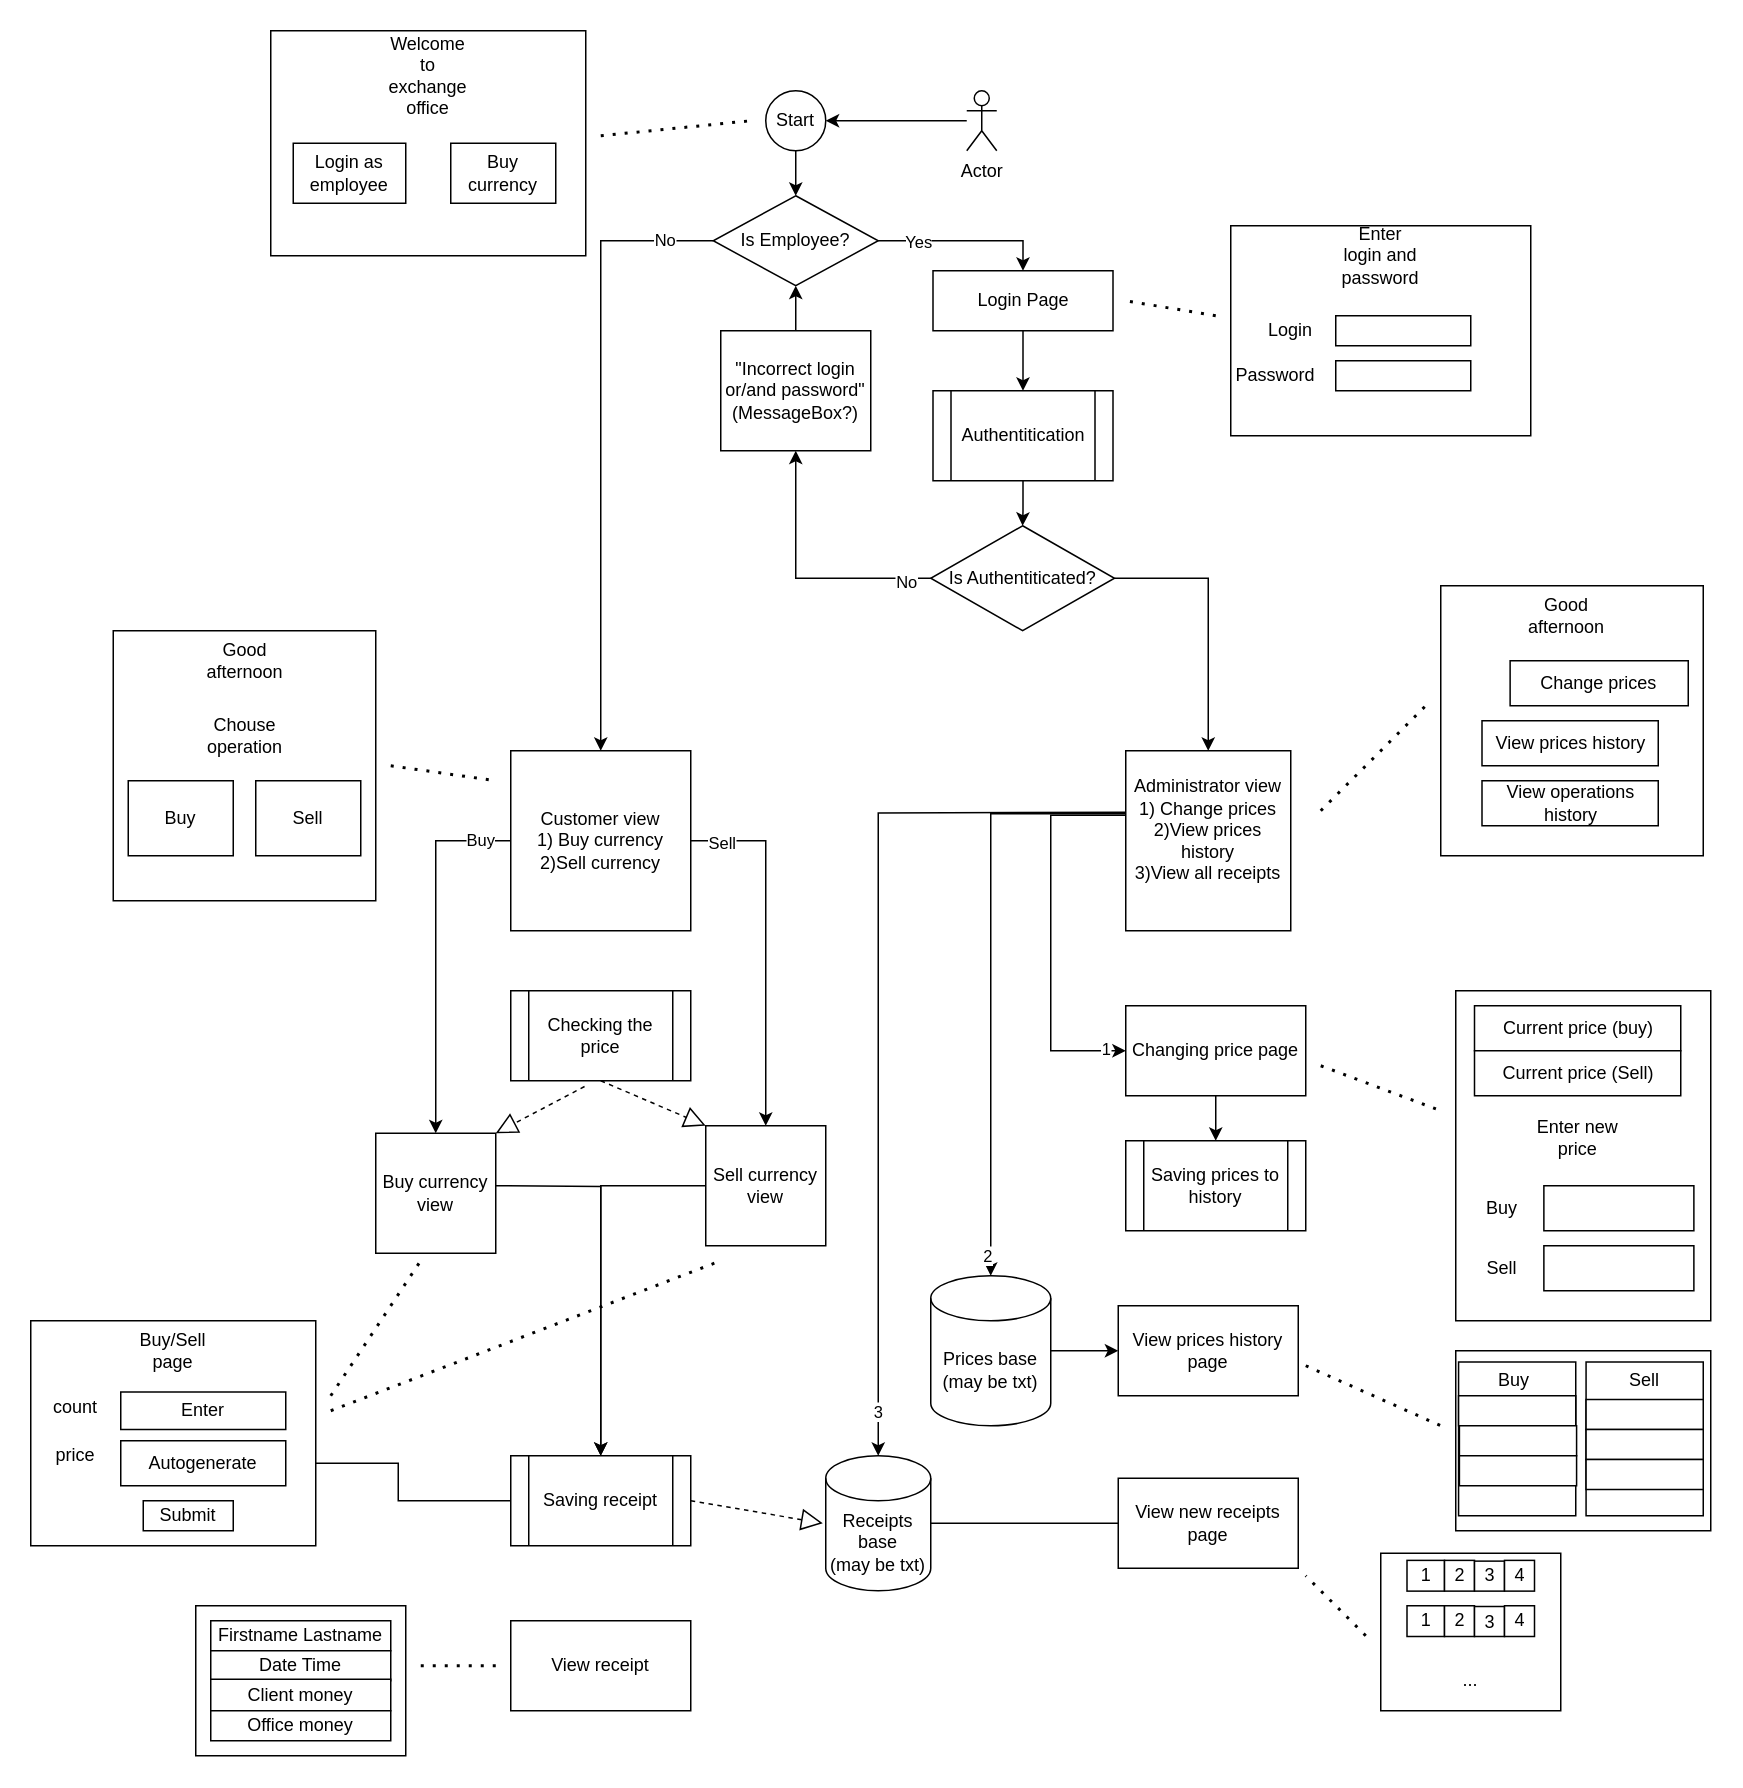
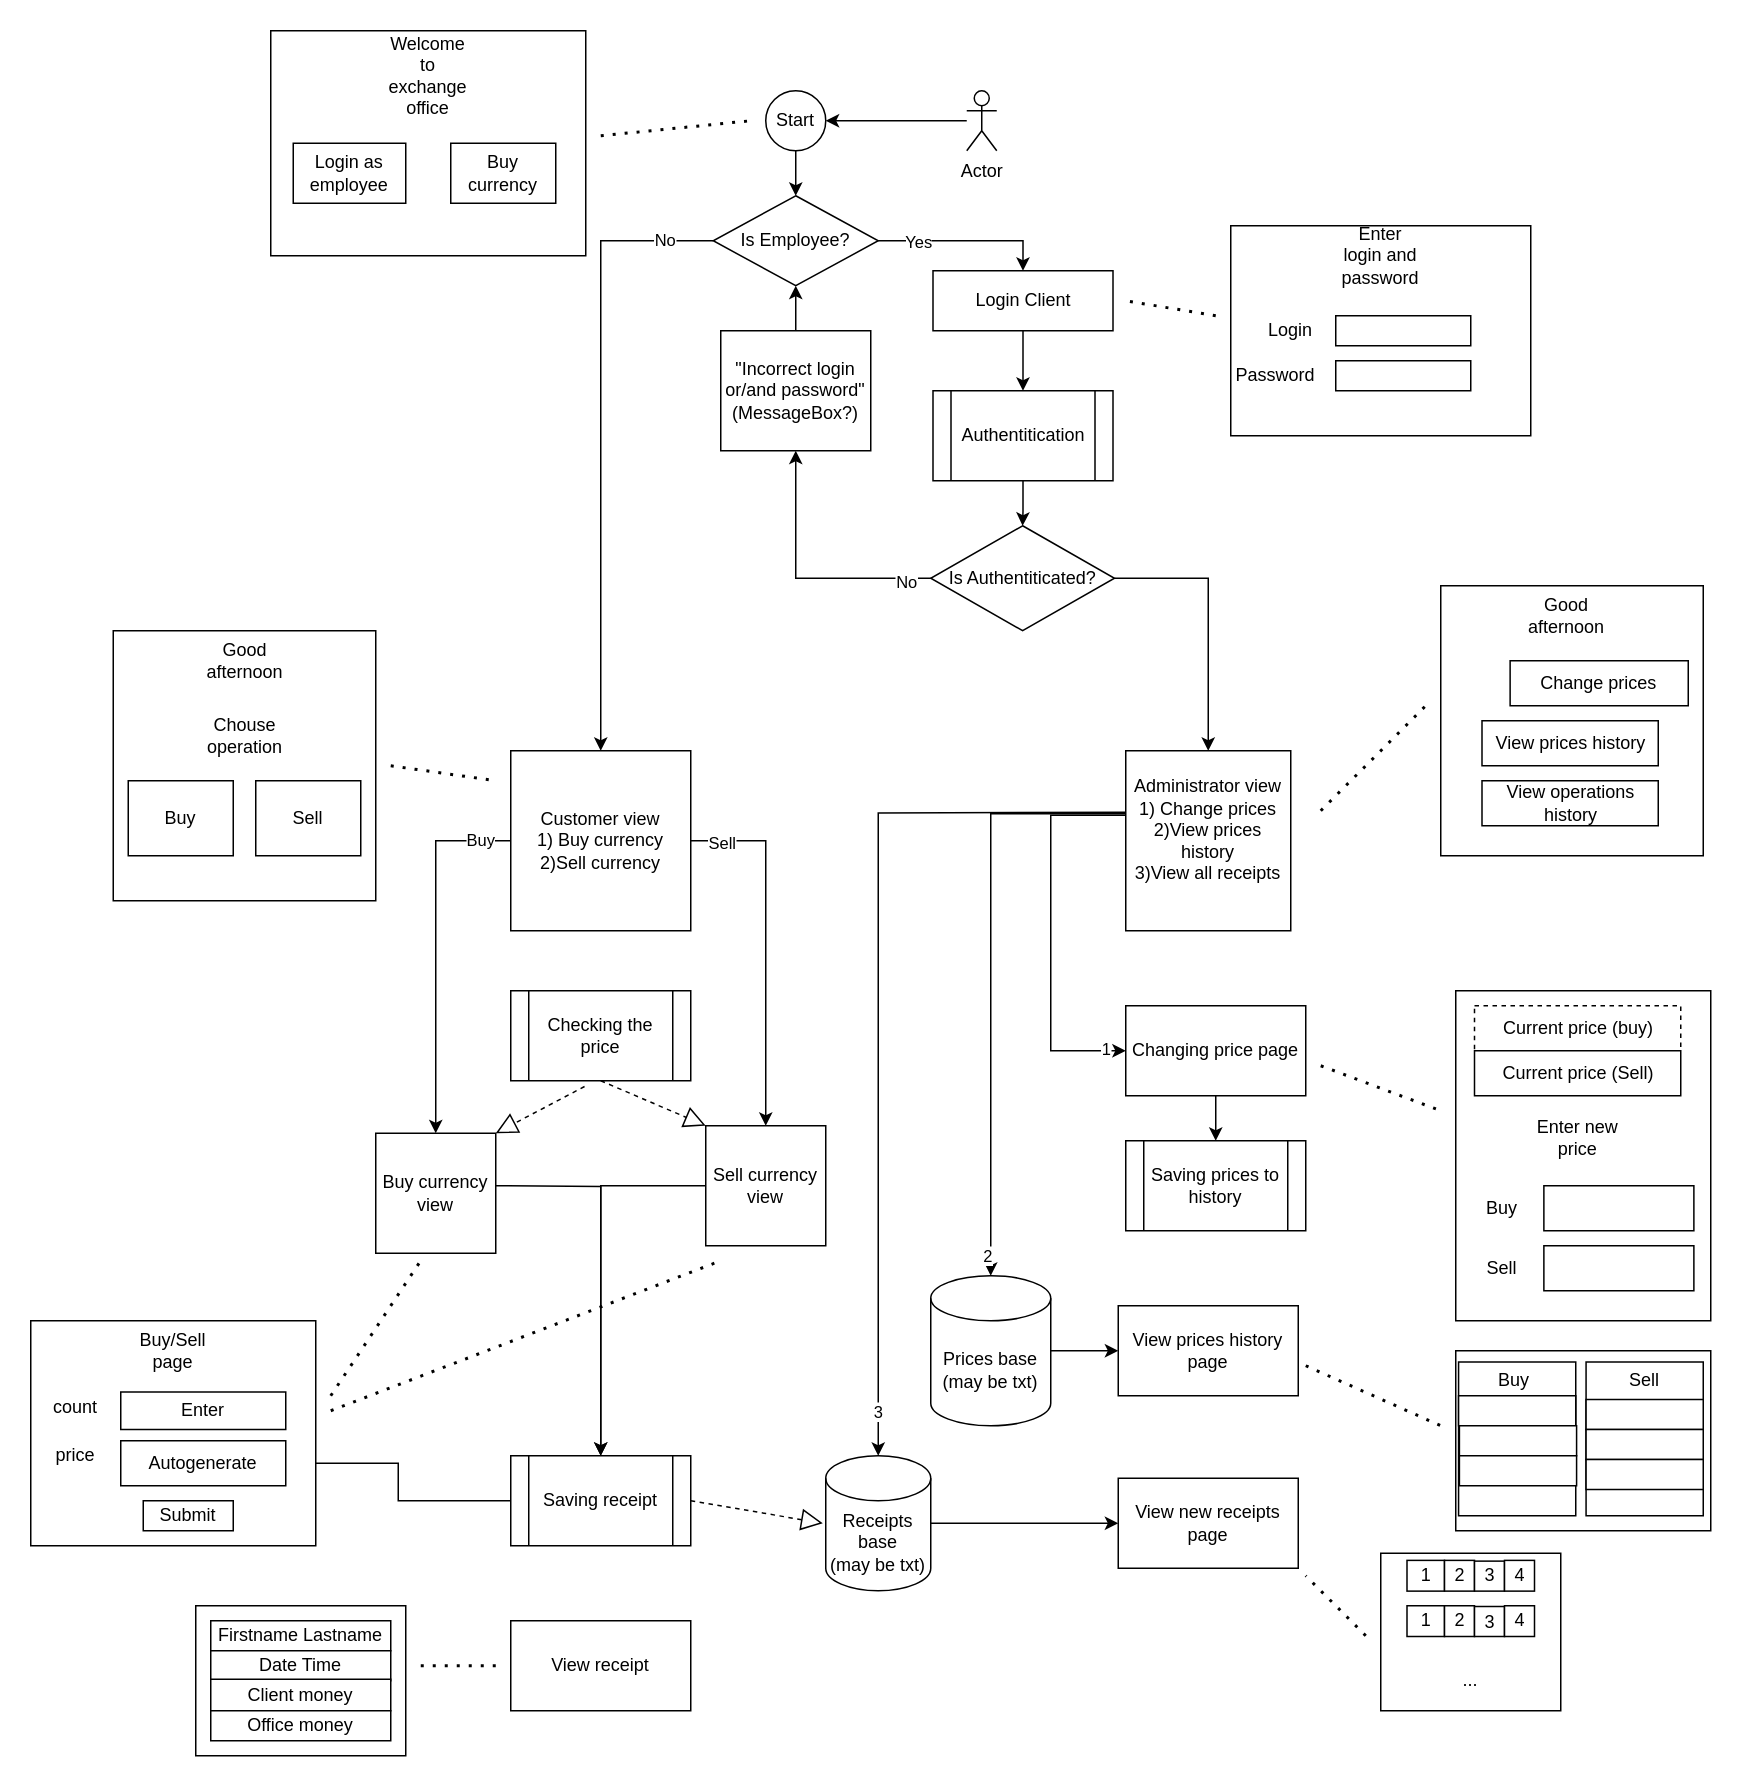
node "Login Page": label "Login Page" -> "Login Client"
node "Current price (buy)": style solid -> dashed
edge "Receipts base (may be txt)" -- "View new receipts page": arrowhead none -> classic
